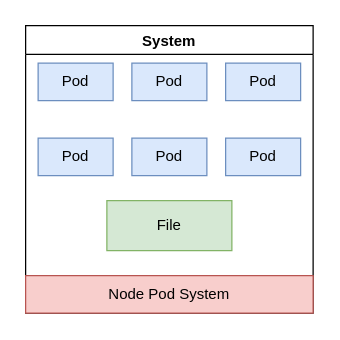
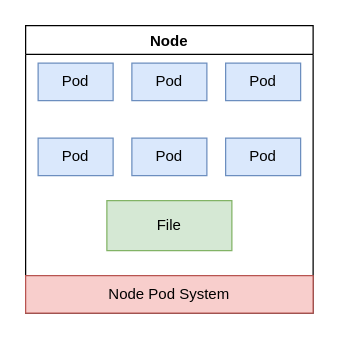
node "System": label "System" -> "Node"
